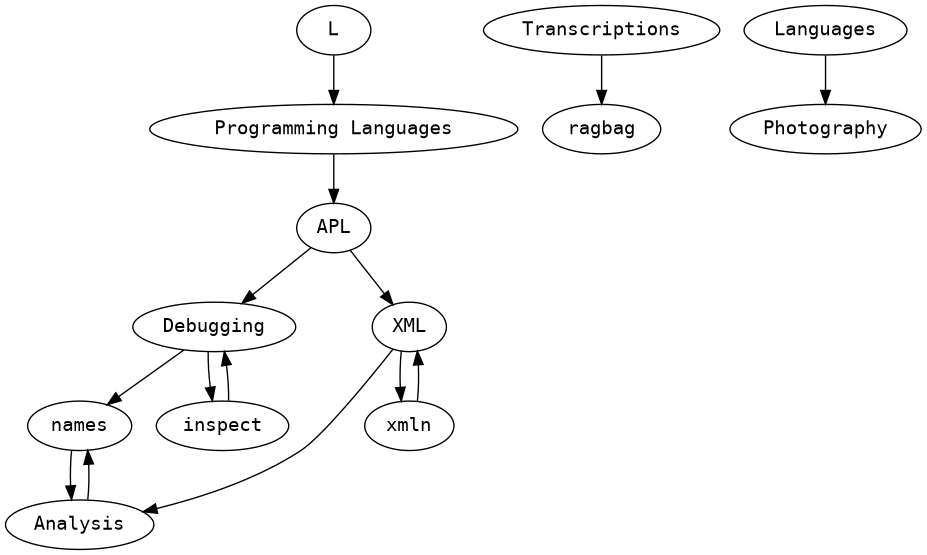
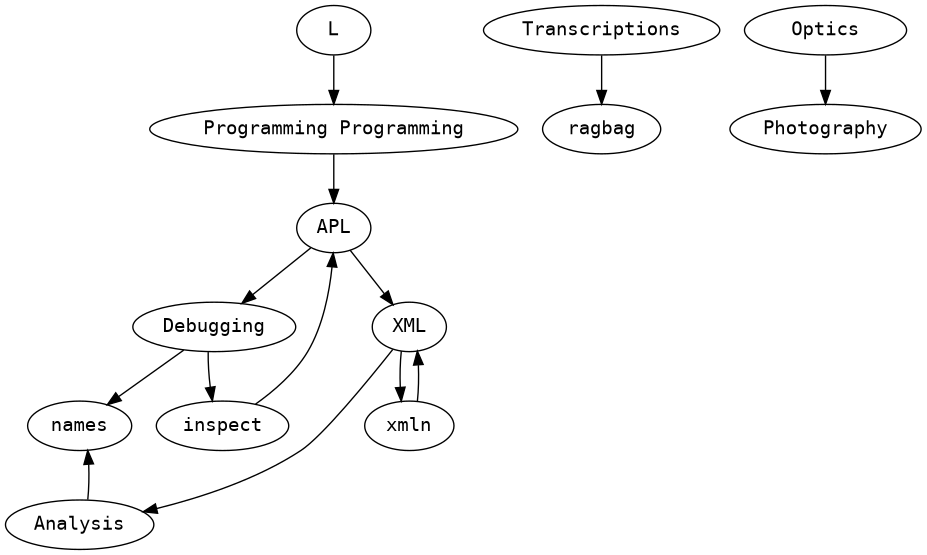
node "Languages": label "Languages" -> "Optics"
node "Programming Languages": label "Programming Languages" -> "Programming Programming"
edge "inspect" -> "Debugging": now "inspect" -> "APL"
edge "names" -> "Analysis": removed
